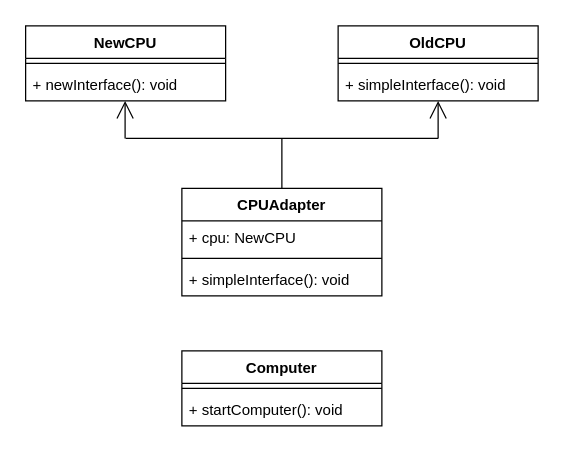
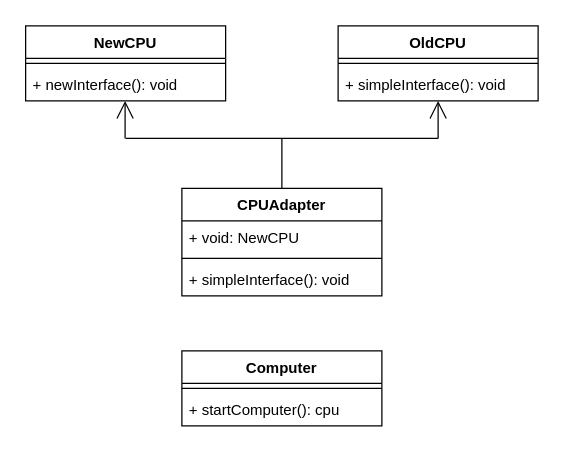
node "+ cpu: NewCPU": label "+ cpu: NewCPU" -> "+ void: NewCPU"
node "+ startComputer(): void": label "+ startComputer(): void" -> "+ startComputer(): cpu"
